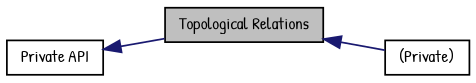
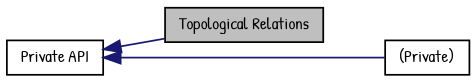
edge "(Private)" -> "Topological Relations": now "(Private)" -> "Private API"
